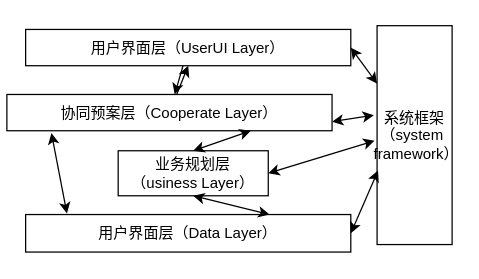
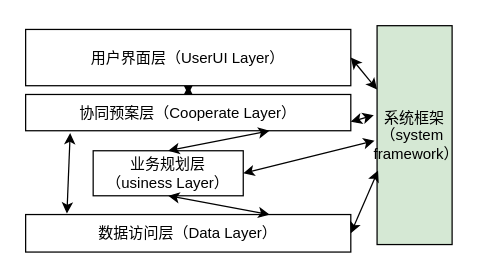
node "用户界面层（UserUI Layer）": size 325x36 -> 325x56
node "协同预案层（Cooperate Layer）": moved (169, 113) -> (188, 113)
node "系统框架（system framework）": fillcolor #ffffff -> #d5e8d4
node "业务规划层 （usiness Layer）": moved (193, 173) -> (168, 173)
node "用户界面层（Data Layer）": label "用户界面层（Data Layer）" -> "数据访问层（Data Layer）"
